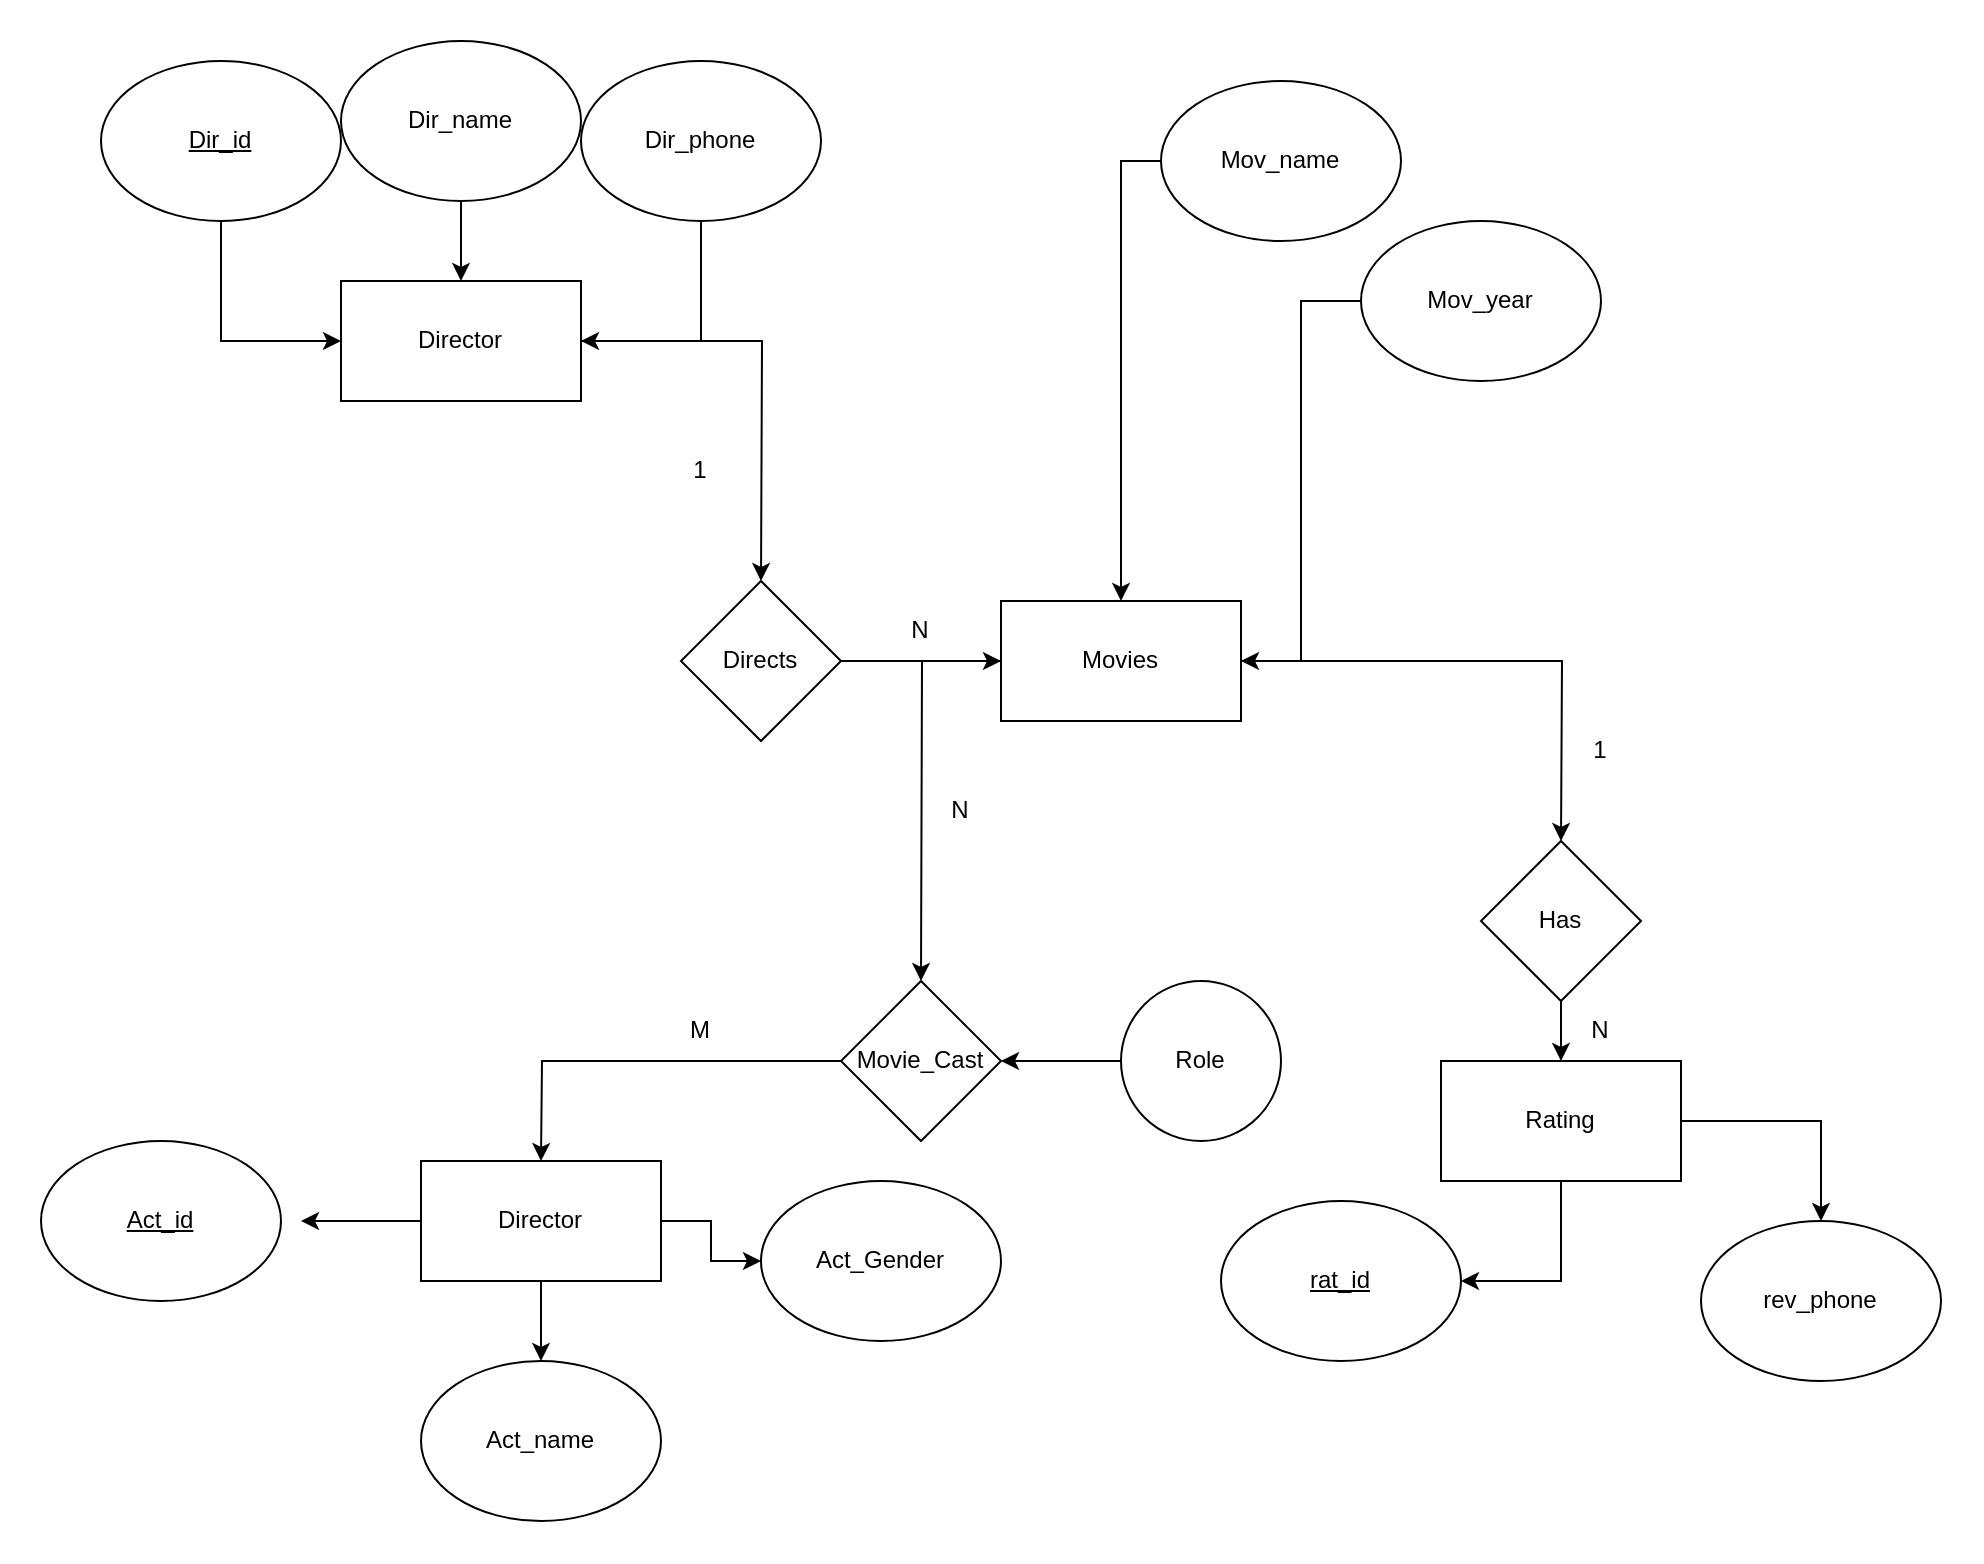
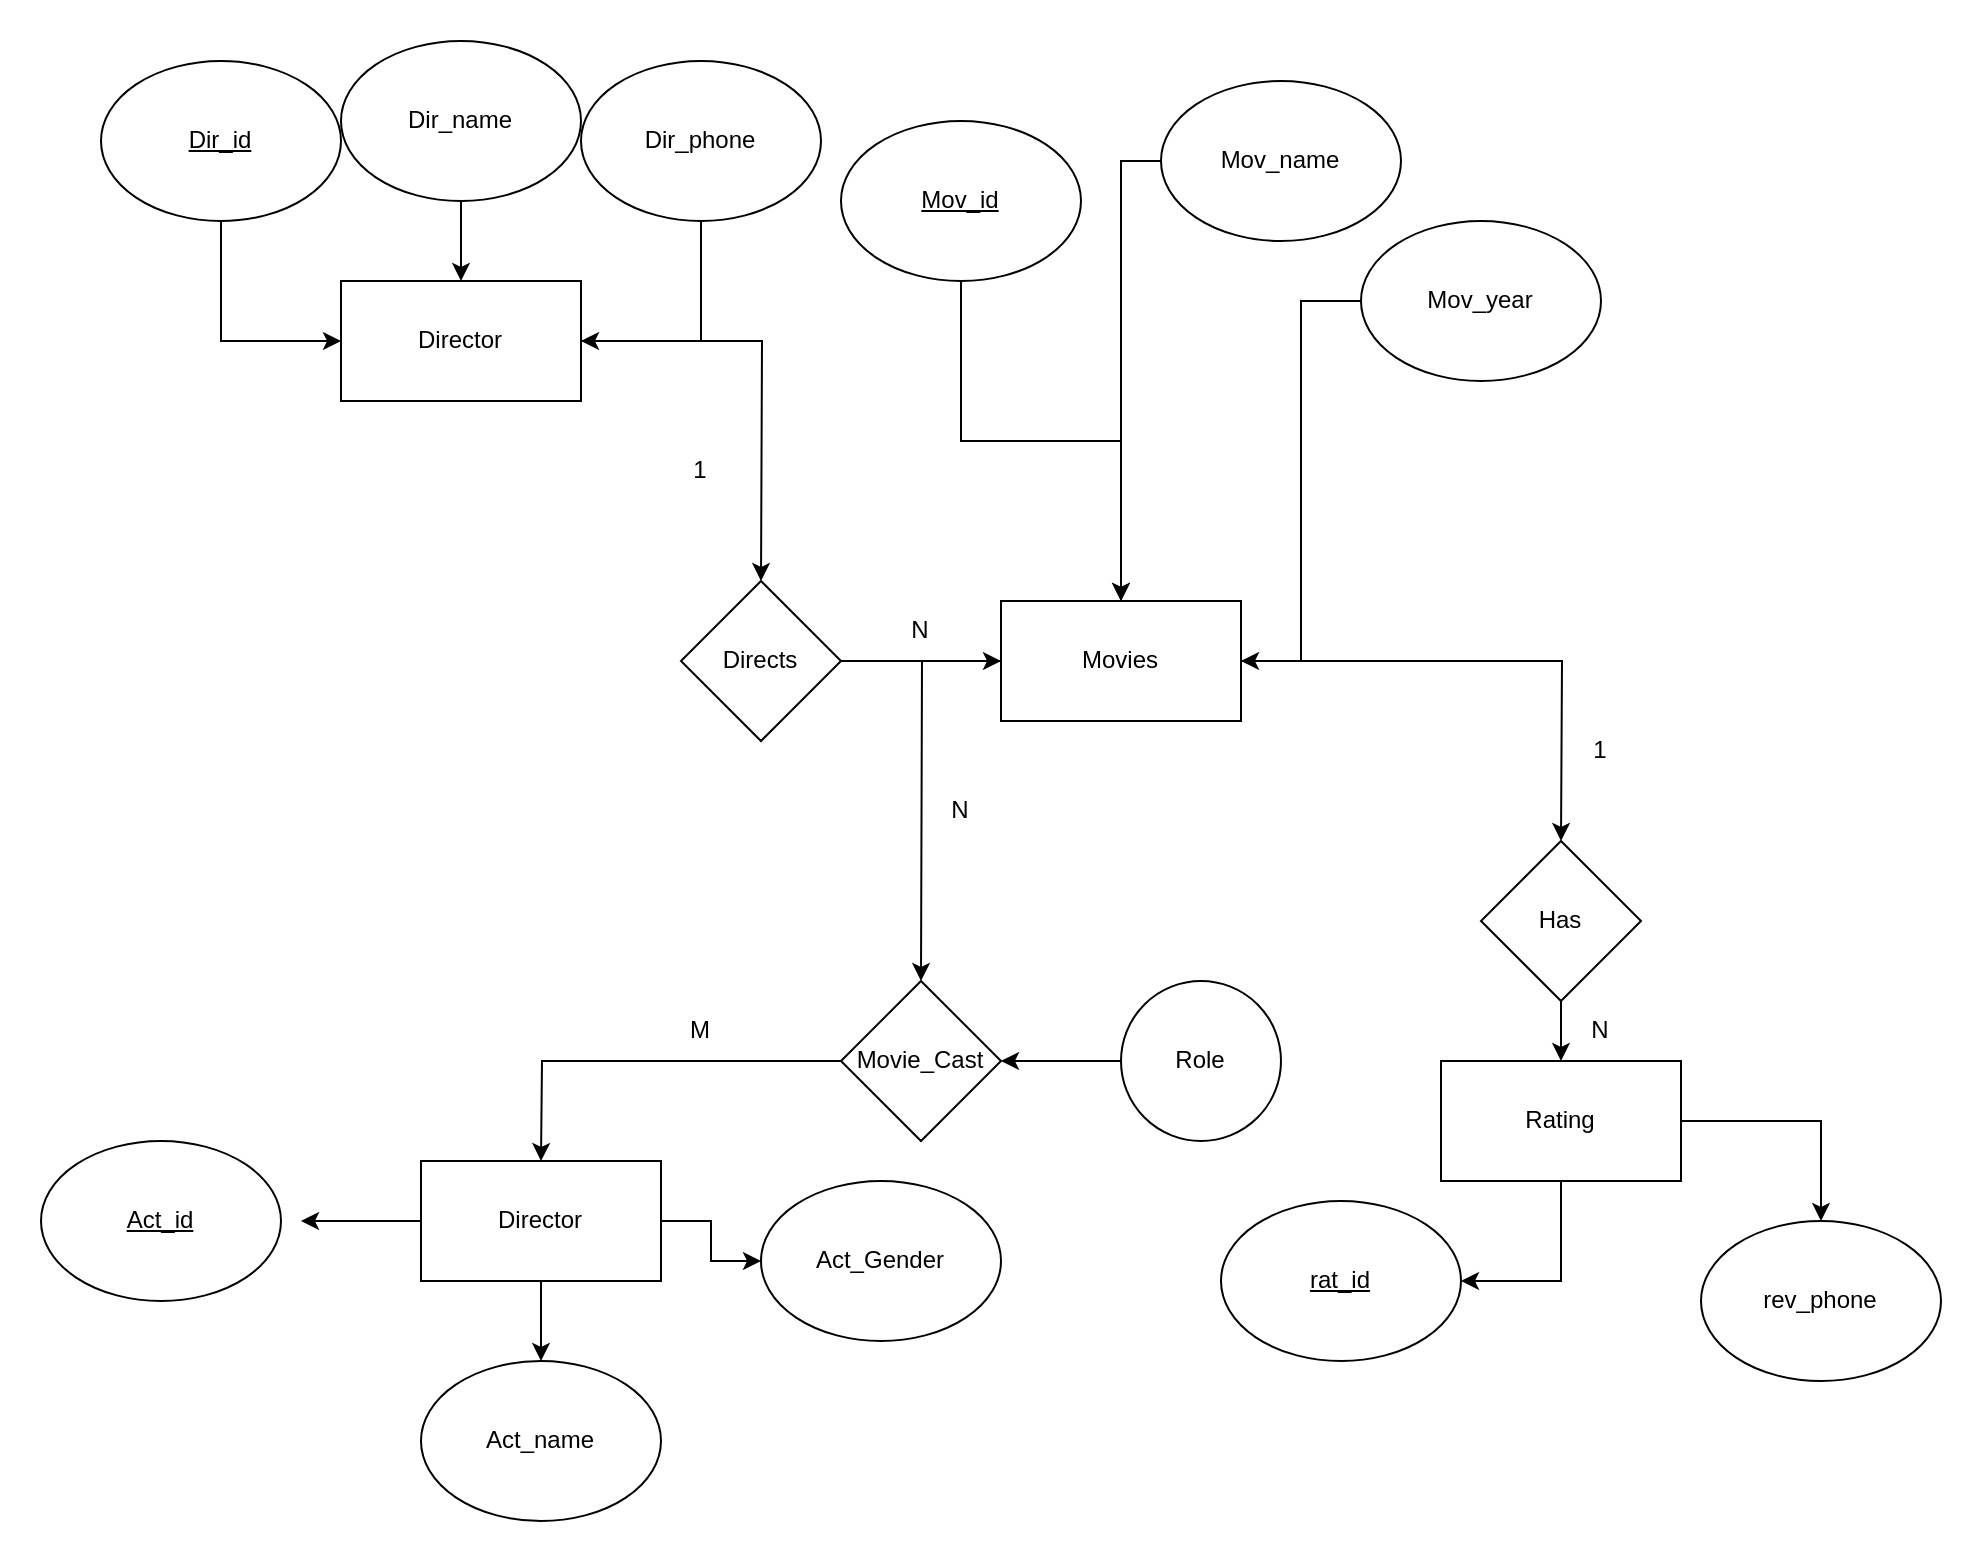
node "Mov_id": added
edge "Mov_id" -> "Movies": added
